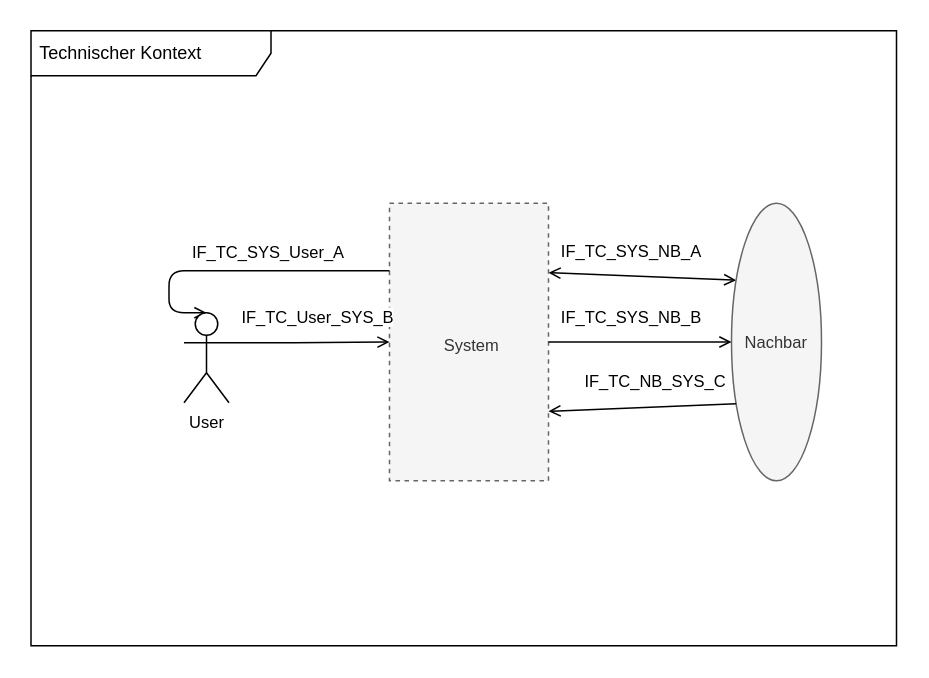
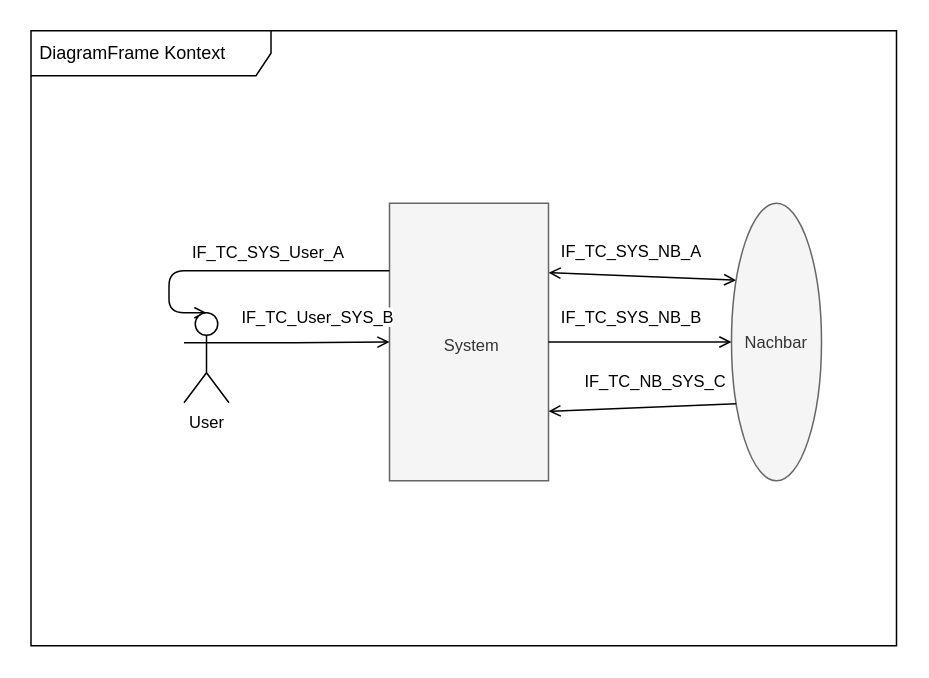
node "Technischer Kontext": label "Technischer Kontext" -> "DiagramFrame Kontext"
node "System": style dashed -> solid
